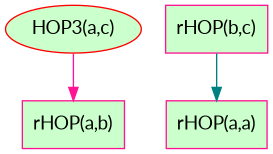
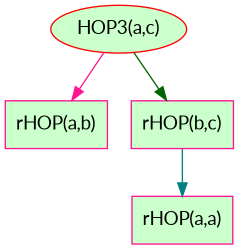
edge "HOP3(a,c)" -> "rHOP(b,c)": added
